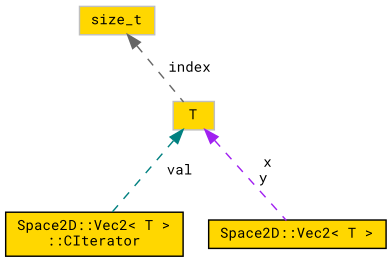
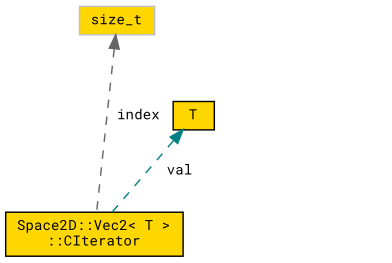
edge "T" -> "size_t": now "Space2D::Vec2< T > ::CIterator" -> "size_t"
node "T": color grey75 -> black
node "Space2D::Vec2< T >": removed
